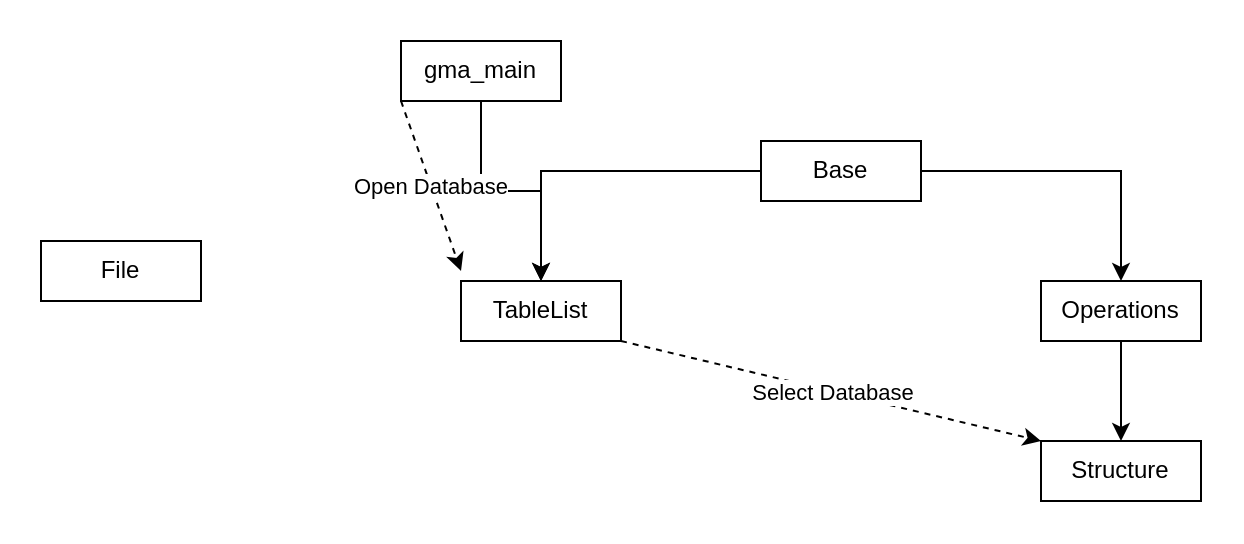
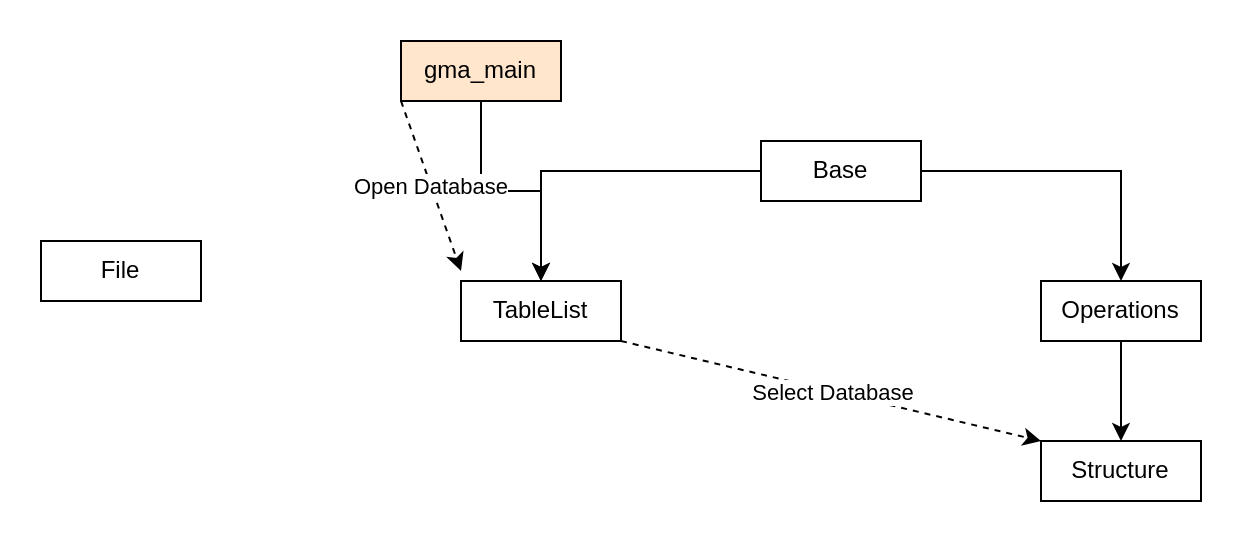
node "gma_main": fillcolor #ffffff -> #ffe6cc
